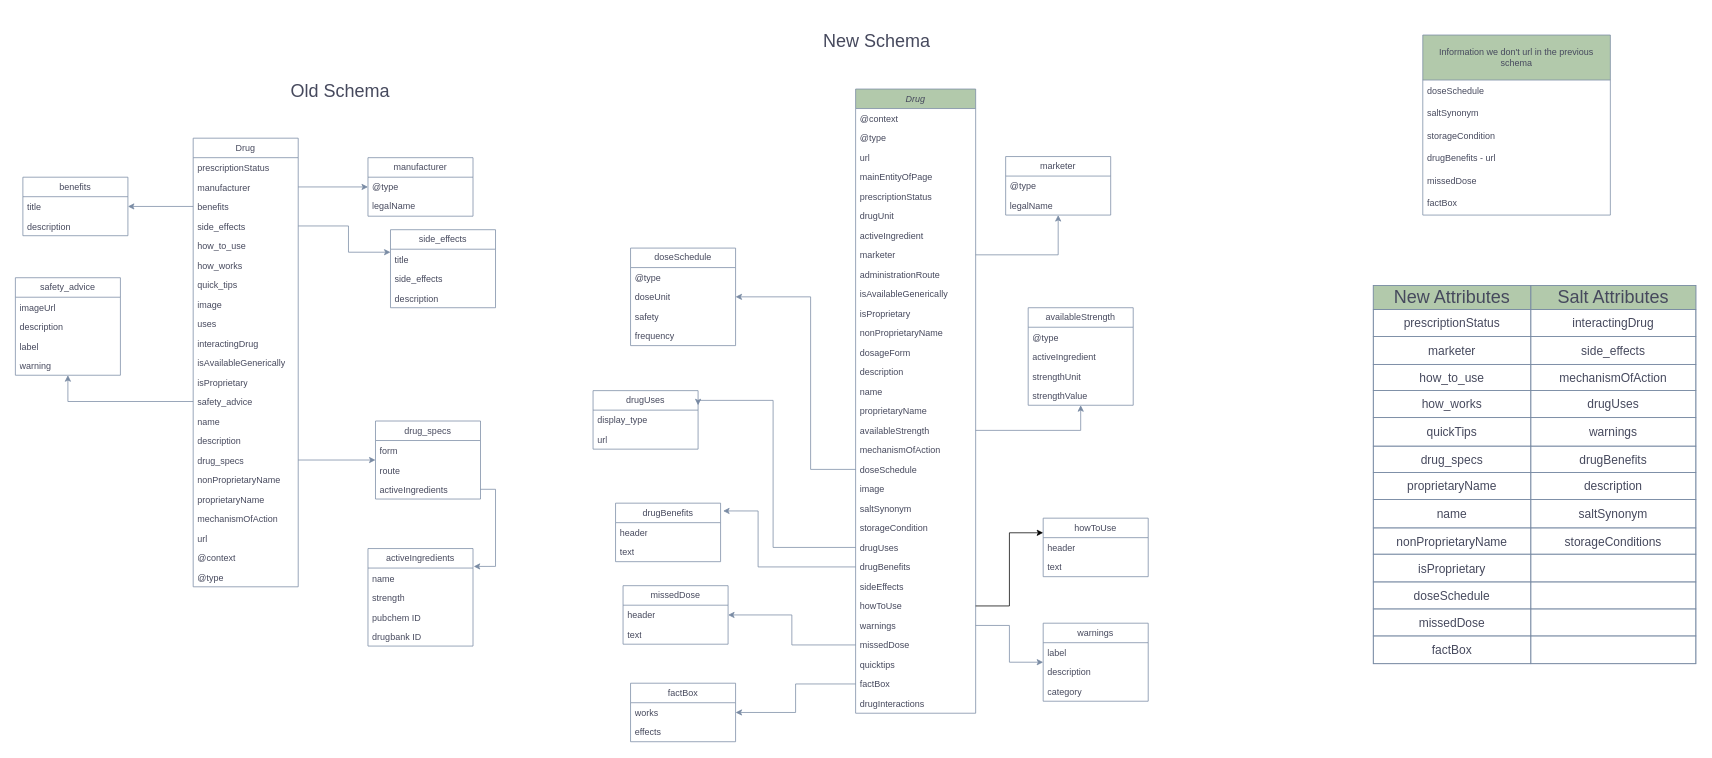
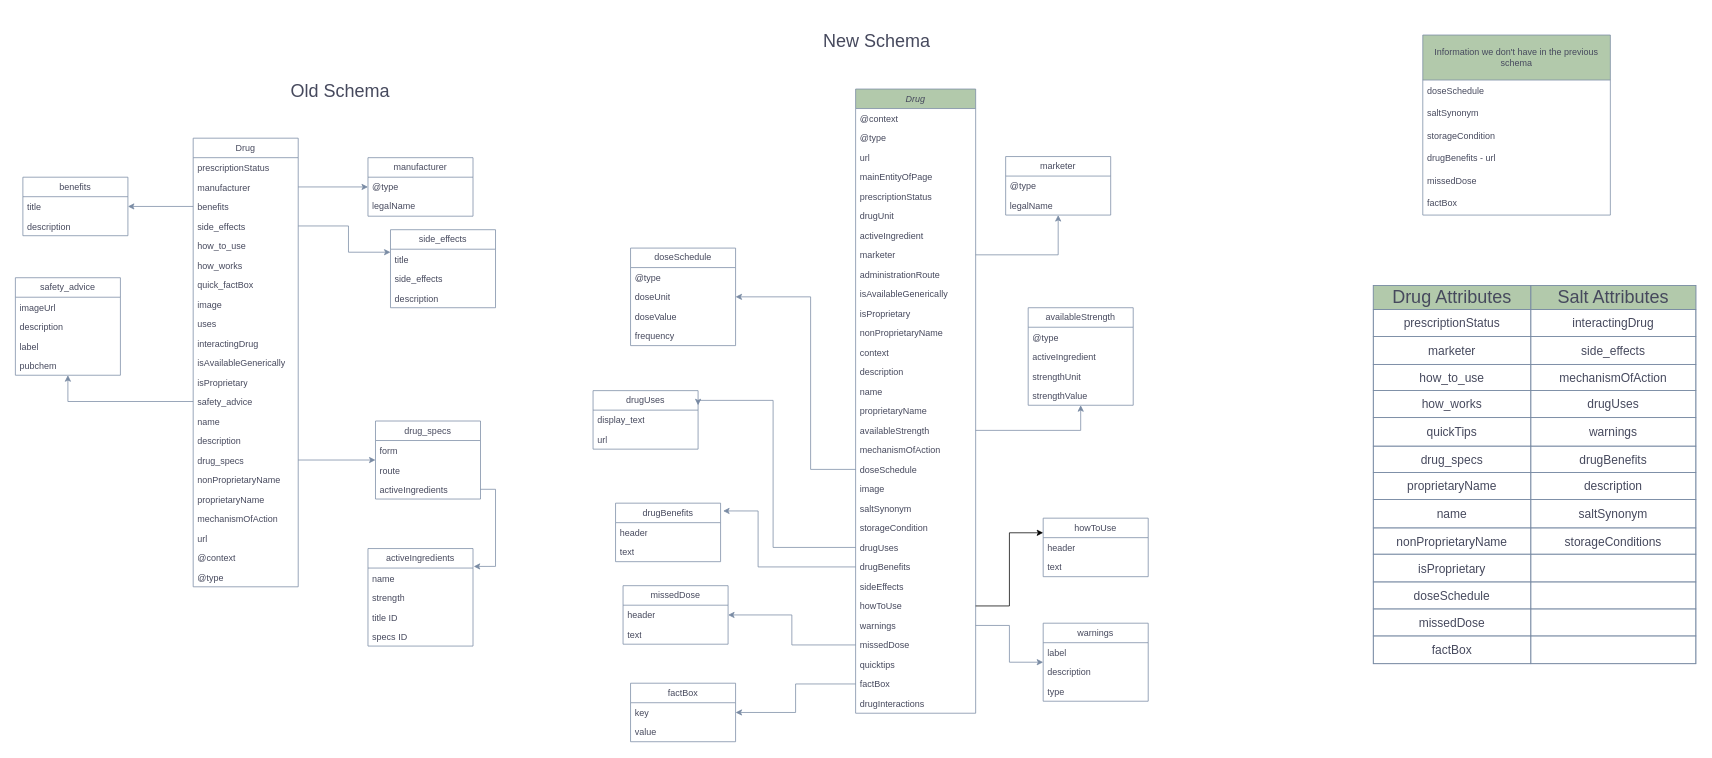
node "Information we don't url in the previous schema": label "Information we don't url in the previous schema" -> "Information we don't have in the previous schema"
node "quick_tips": label "quick_tips" -> "quick_factBox"
node "New Attributes": label "New Attributes" -> "Drug Attributes"
node "safety": label "safety" -> "doseValue"
node "dosageForm": label "dosageForm" -> "context"
node "warning": label "warning" -> "pubchem"
node "display_type": label "display_type" -> "display_text"
node "pubchem ID": label "pubchem ID" -> "title ID"
node "drugbank ID": label "drugbank ID" -> "specs ID"
node "category": label "category" -> "type"
node "works": label "works" -> "key"
node "effects": label "effects" -> "value"
